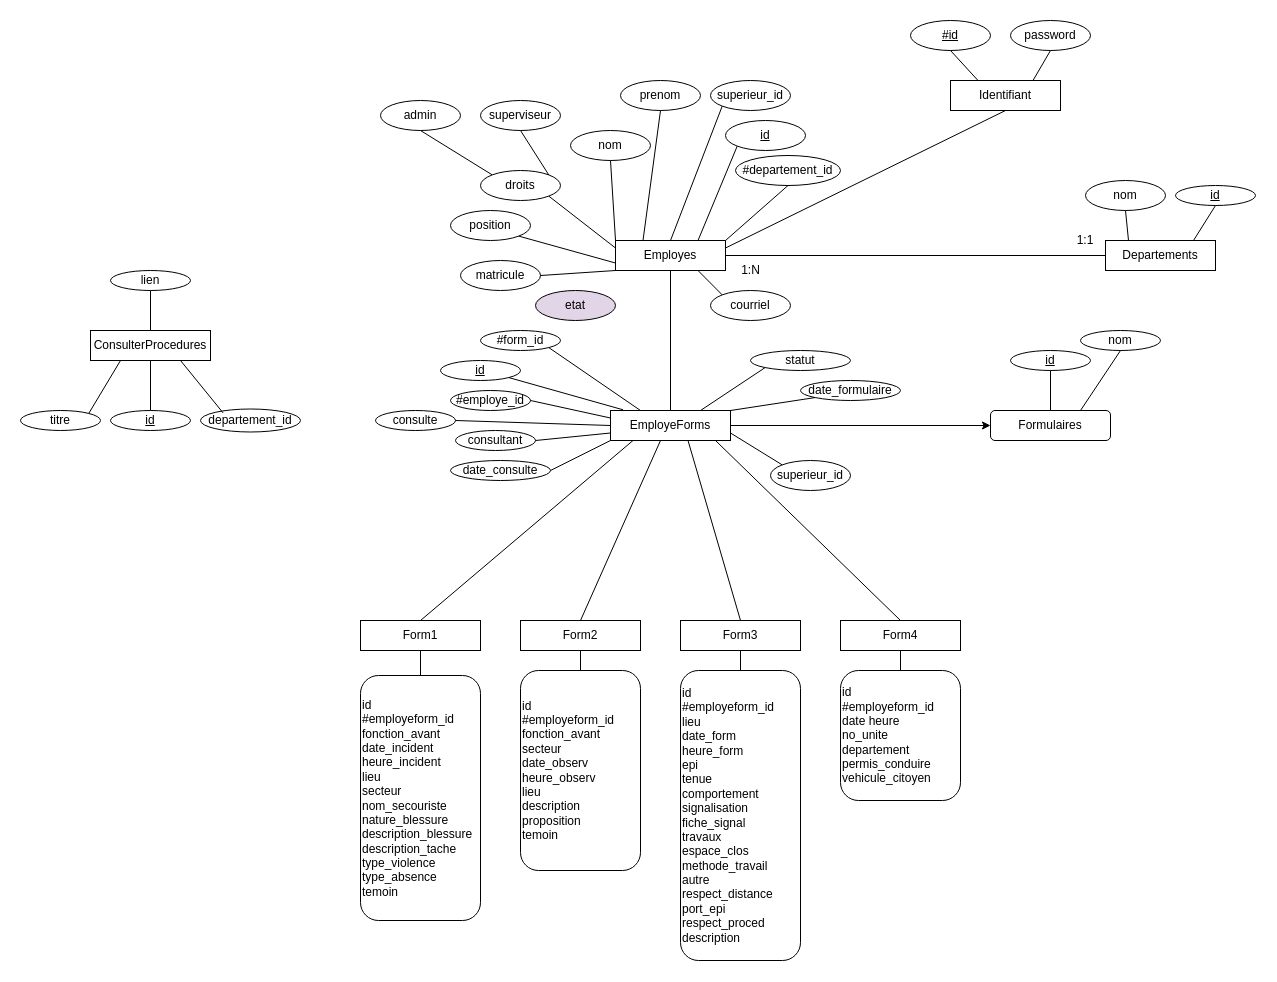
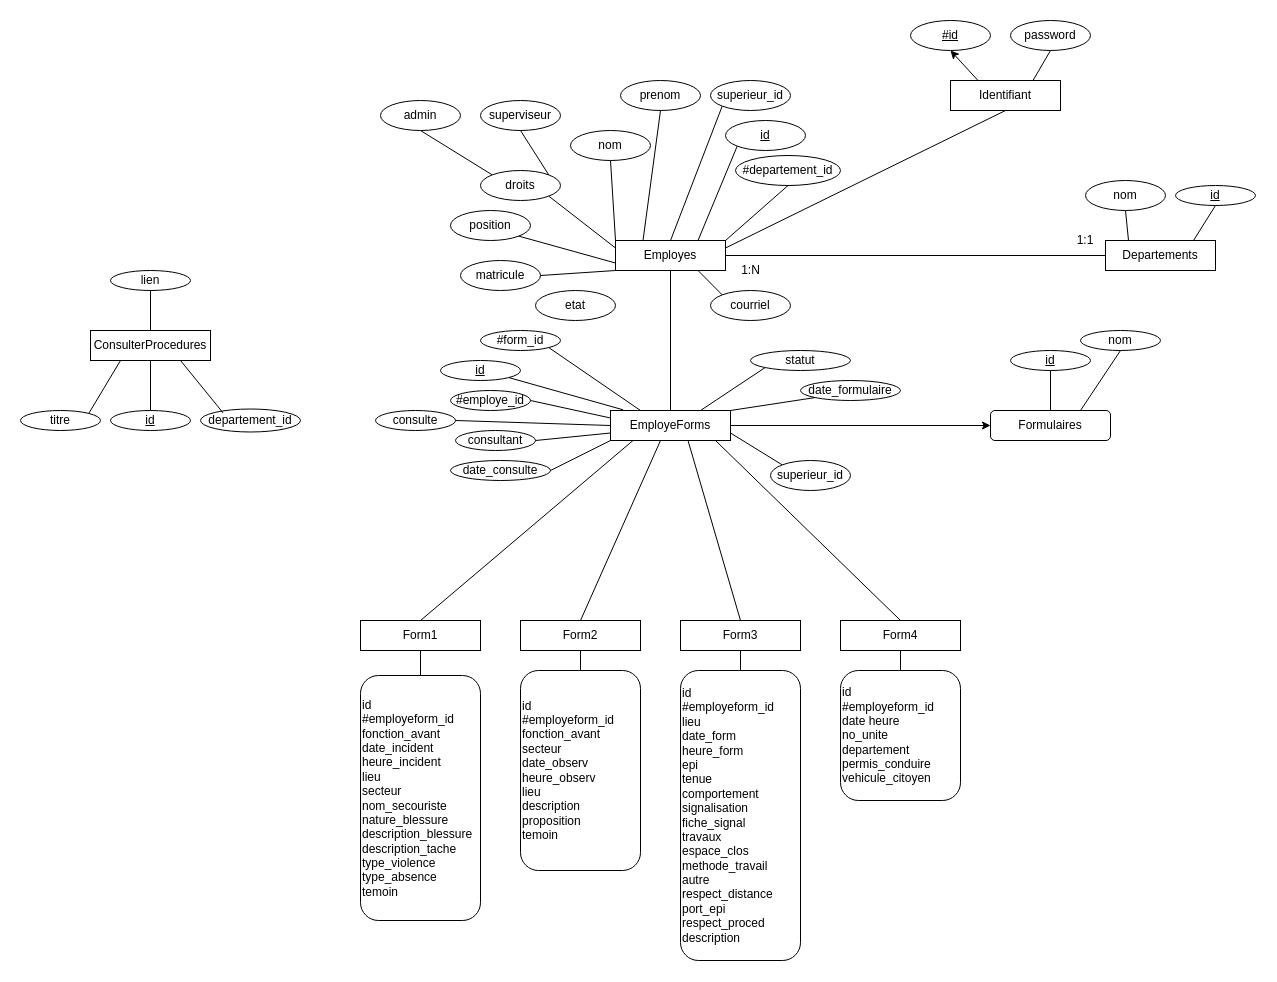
edge "#id" -- "Identifiant": arrowhead none -> classic
node "etat": fillcolor #e1d5e7 -> #ffffff
